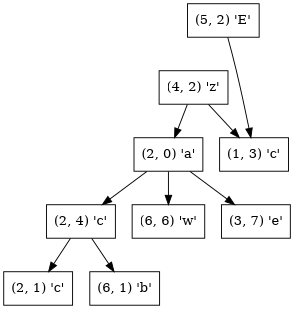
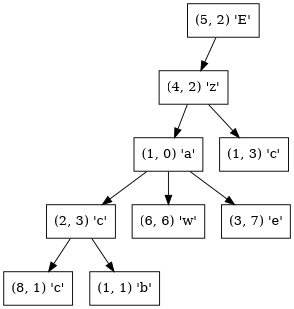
edge "(5, 2) 'E'" -> "(1, 3) 'c'": now "(5, 2) 'E'" -> "(4, 2) 'z'"
node "(2, 0) 'a'": label "(2, 0) 'a'" -> "(1, 0) 'a'"
node "(2, 4) 'c'": label "(2, 4) 'c'" -> "(2, 3) 'c'"
node "(2, 1) 'c'": label "(2, 1) 'c'" -> "(8, 1) 'c'"
node "(6, 1) 'b'": label "(6, 1) 'b'" -> "(1, 1) 'b'"
